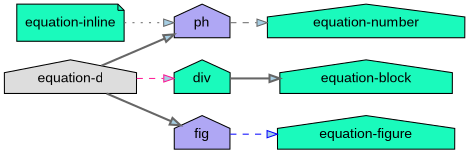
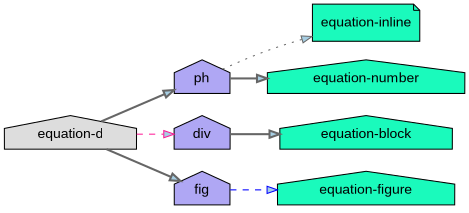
edge "equation-inline" -> "ph": reversed
edge "ph" -> "equation-number": style dashed -> bold
node "div": fillcolor #1afabc -> #afa7f4
